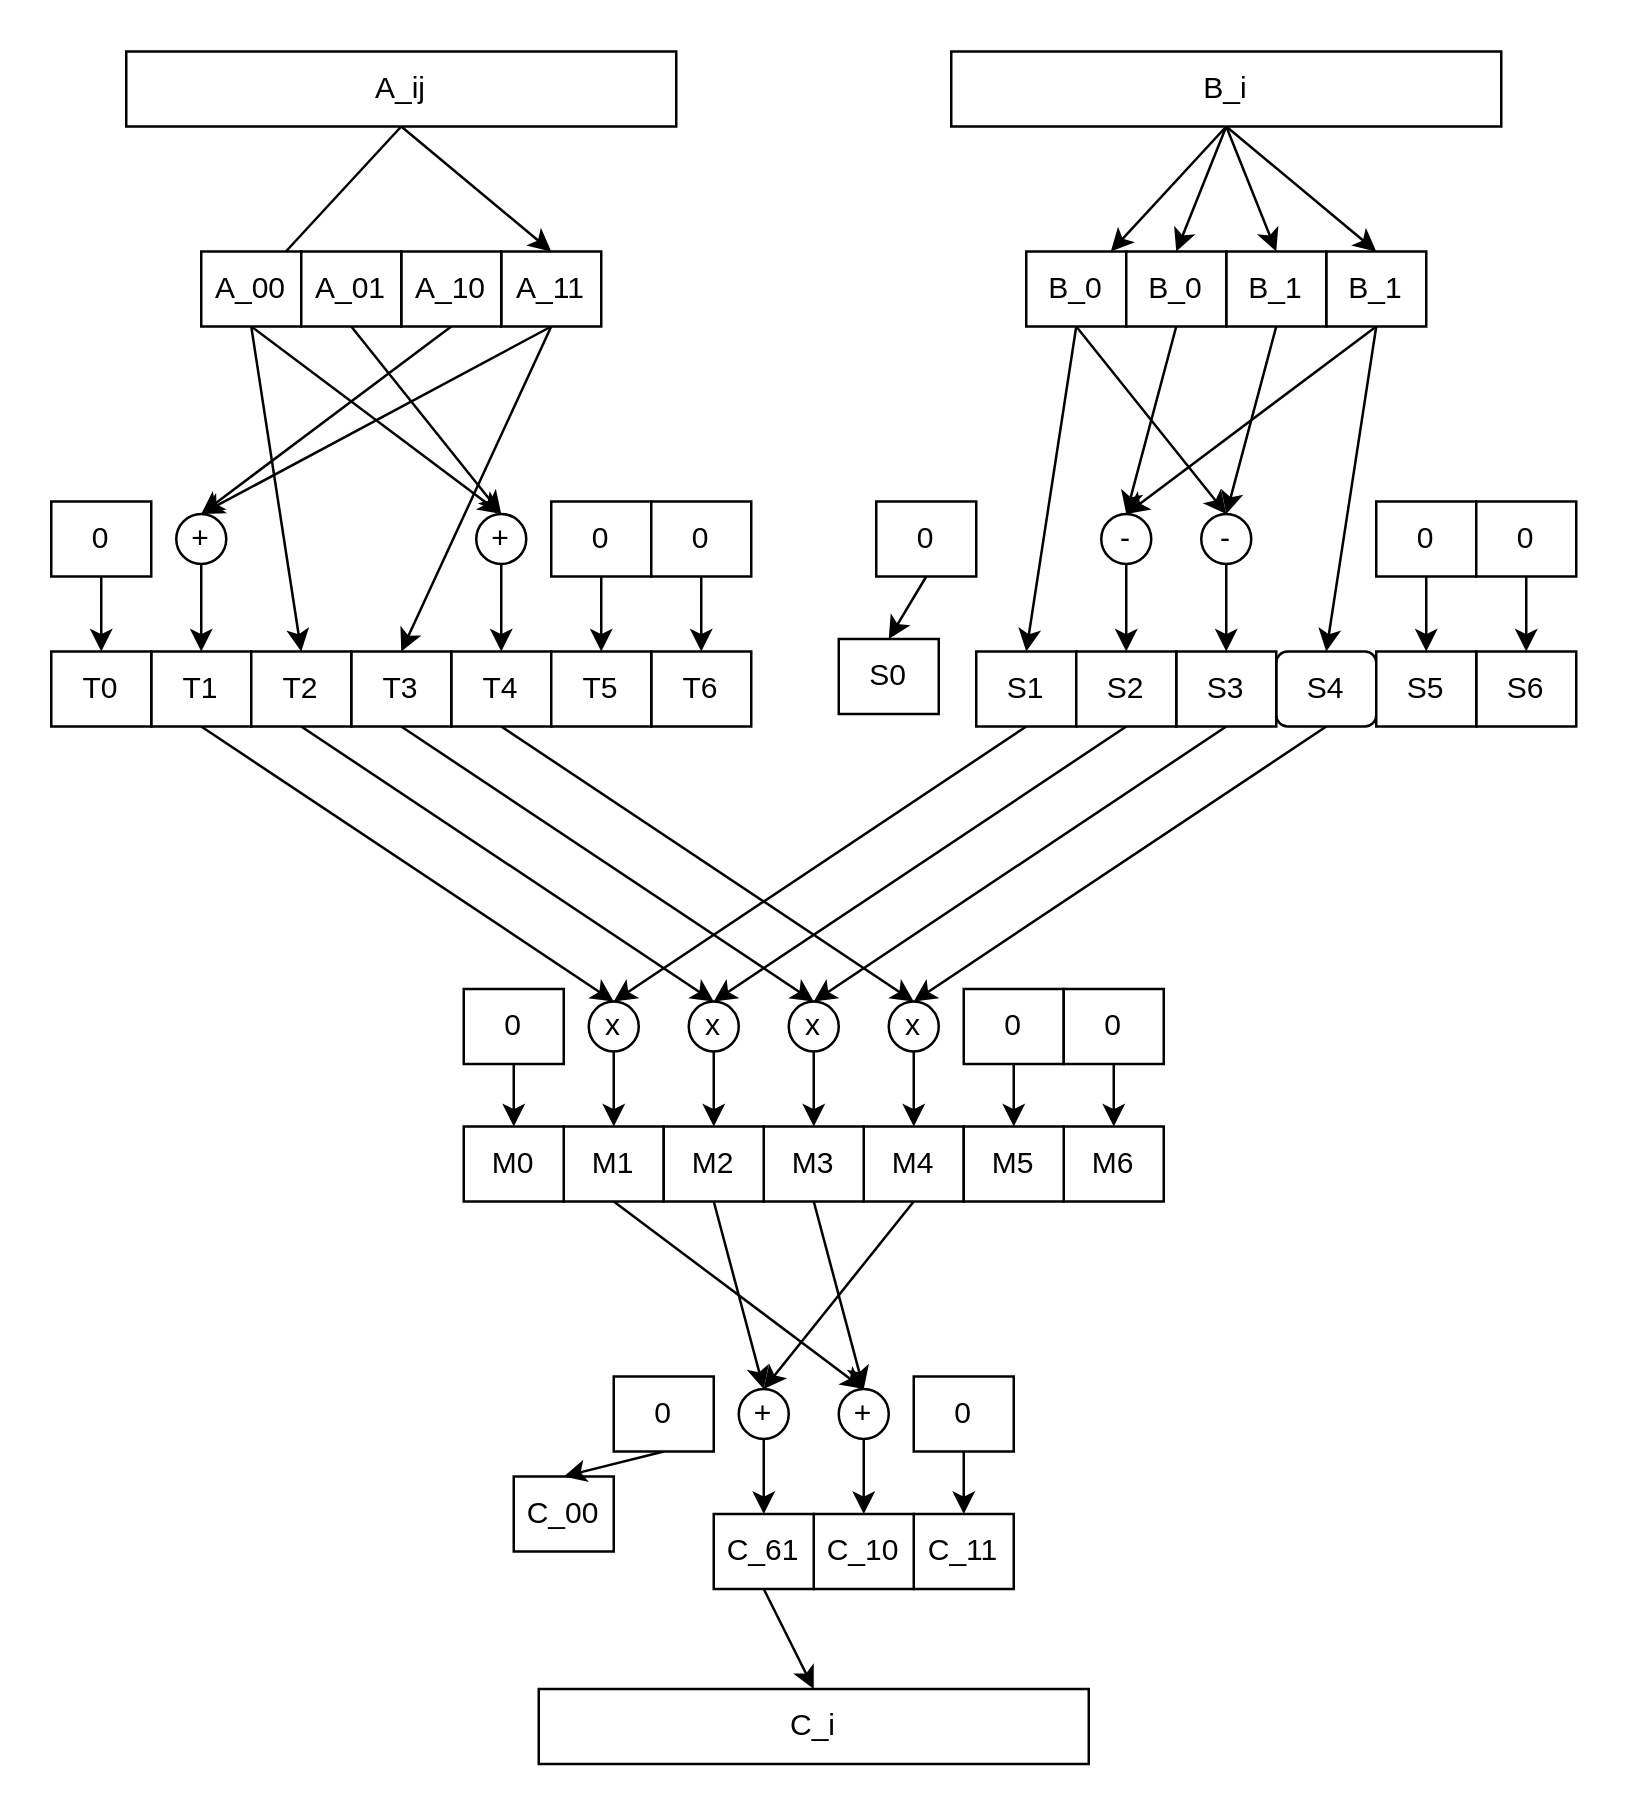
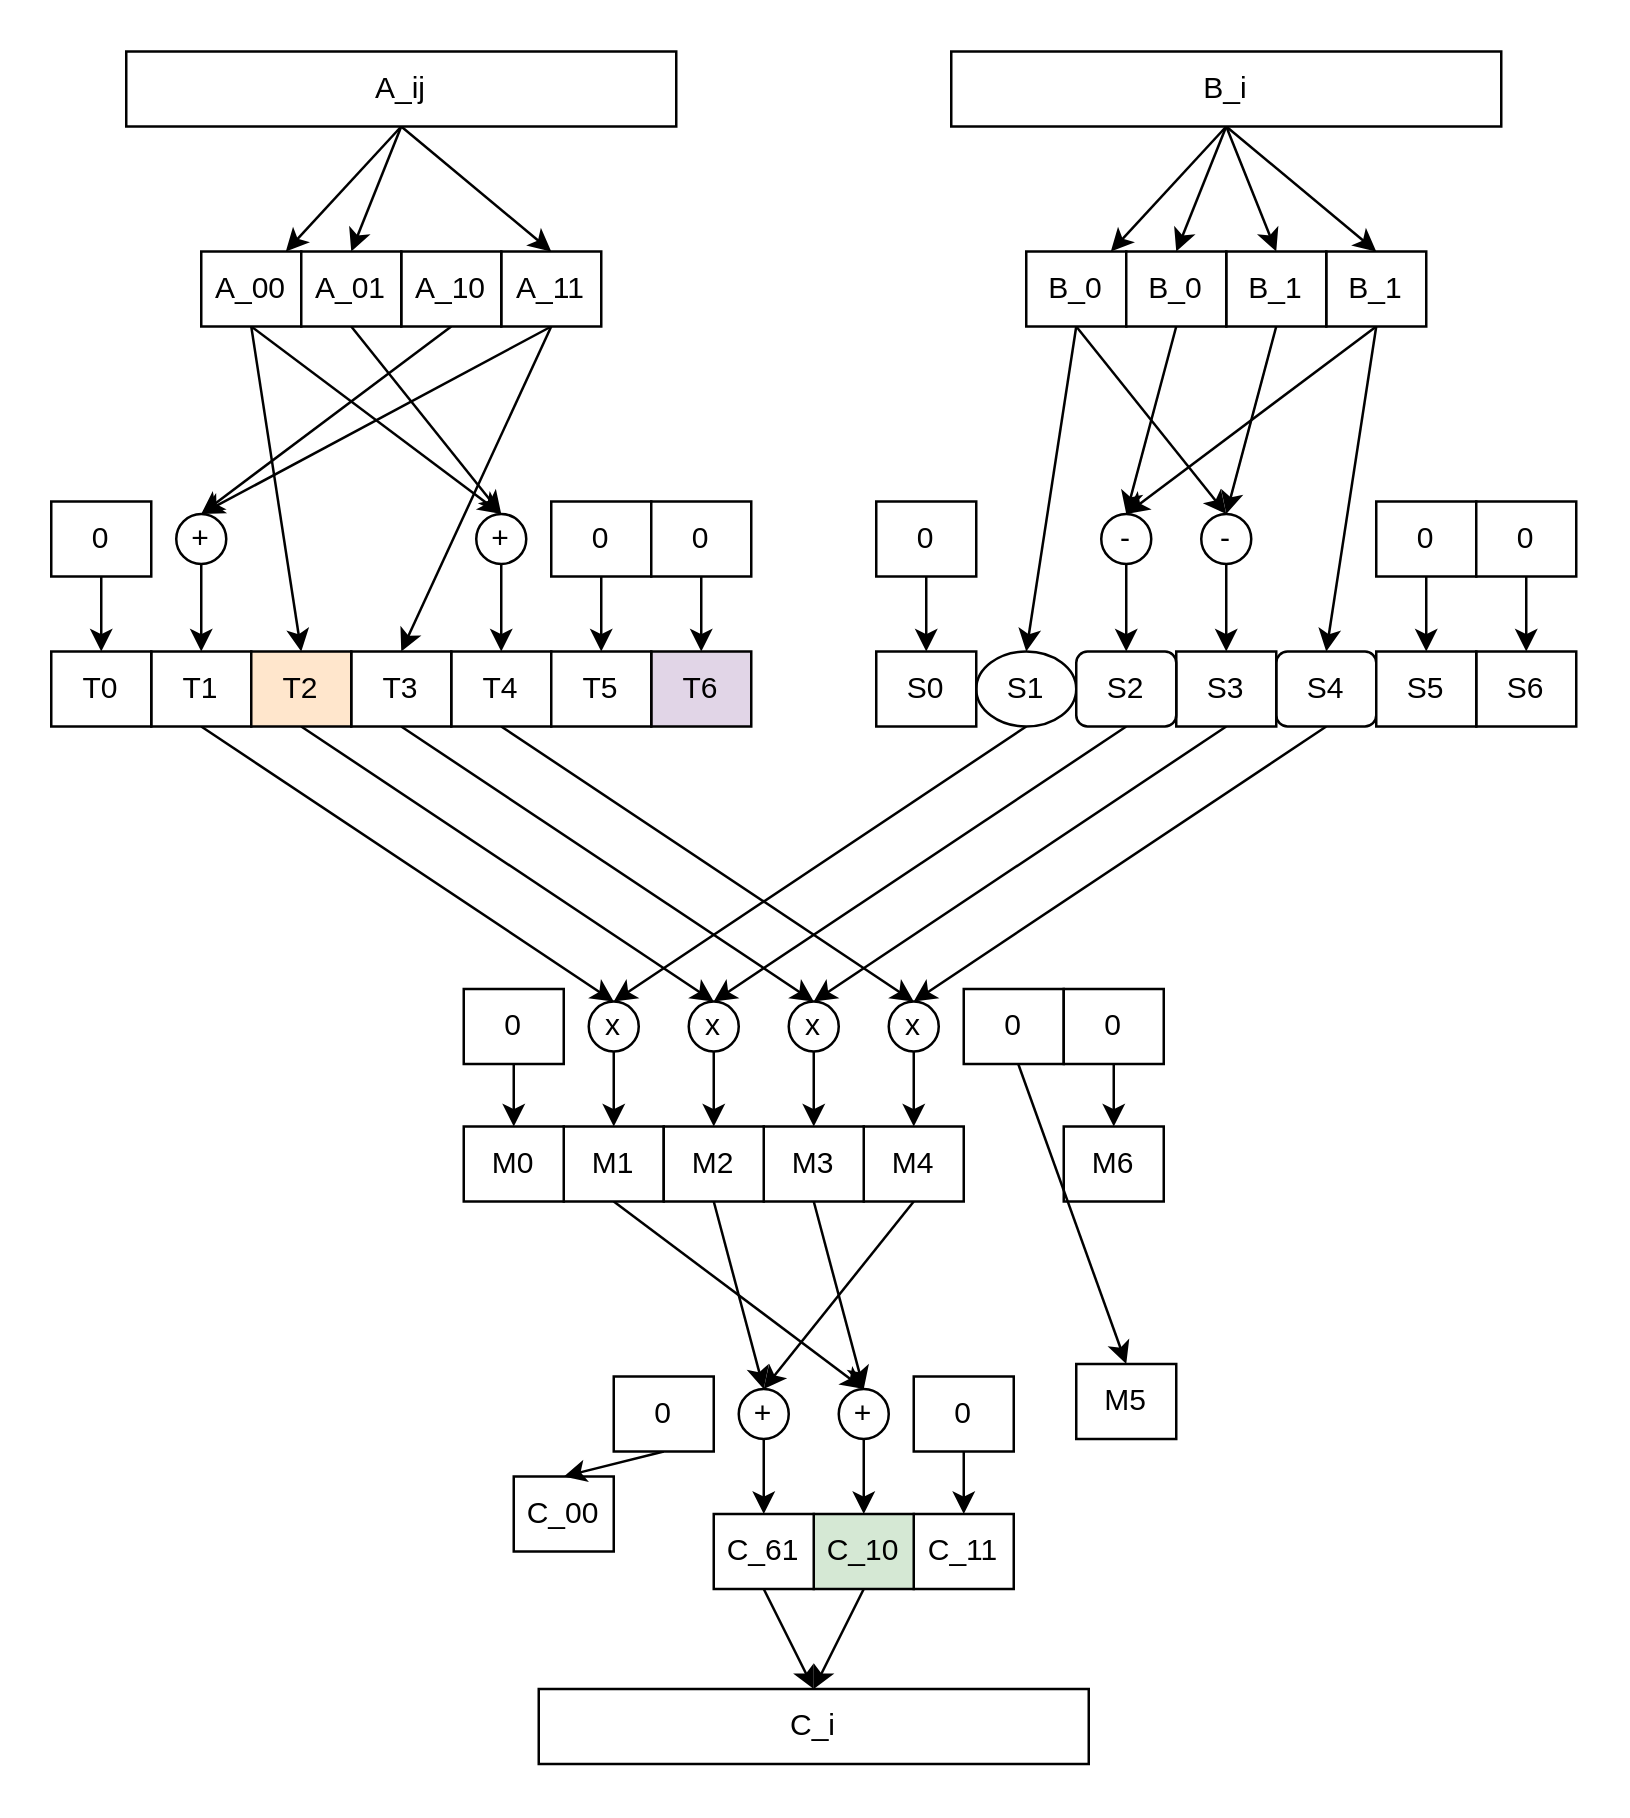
edge "A_ij" -> "A_01": added
edge "A_ij" -- "A_00": arrowhead none -> classic
node "S0": moved (889, 676) -> (926, 689)
node "T2": fillcolor #ffffff -> #ffe6cc
node "T6": fillcolor #ffffff -> #e1d5e7
node "S1": shape rectangle -> ellipse
node "S2": shape rectangle -> rounded rectangle
node "M5": moved (1014, 1164) -> (1126, 1401)
node "C_10": fillcolor #ffffff -> #d5e8d4
edge "C_10" -> "C_i": added
